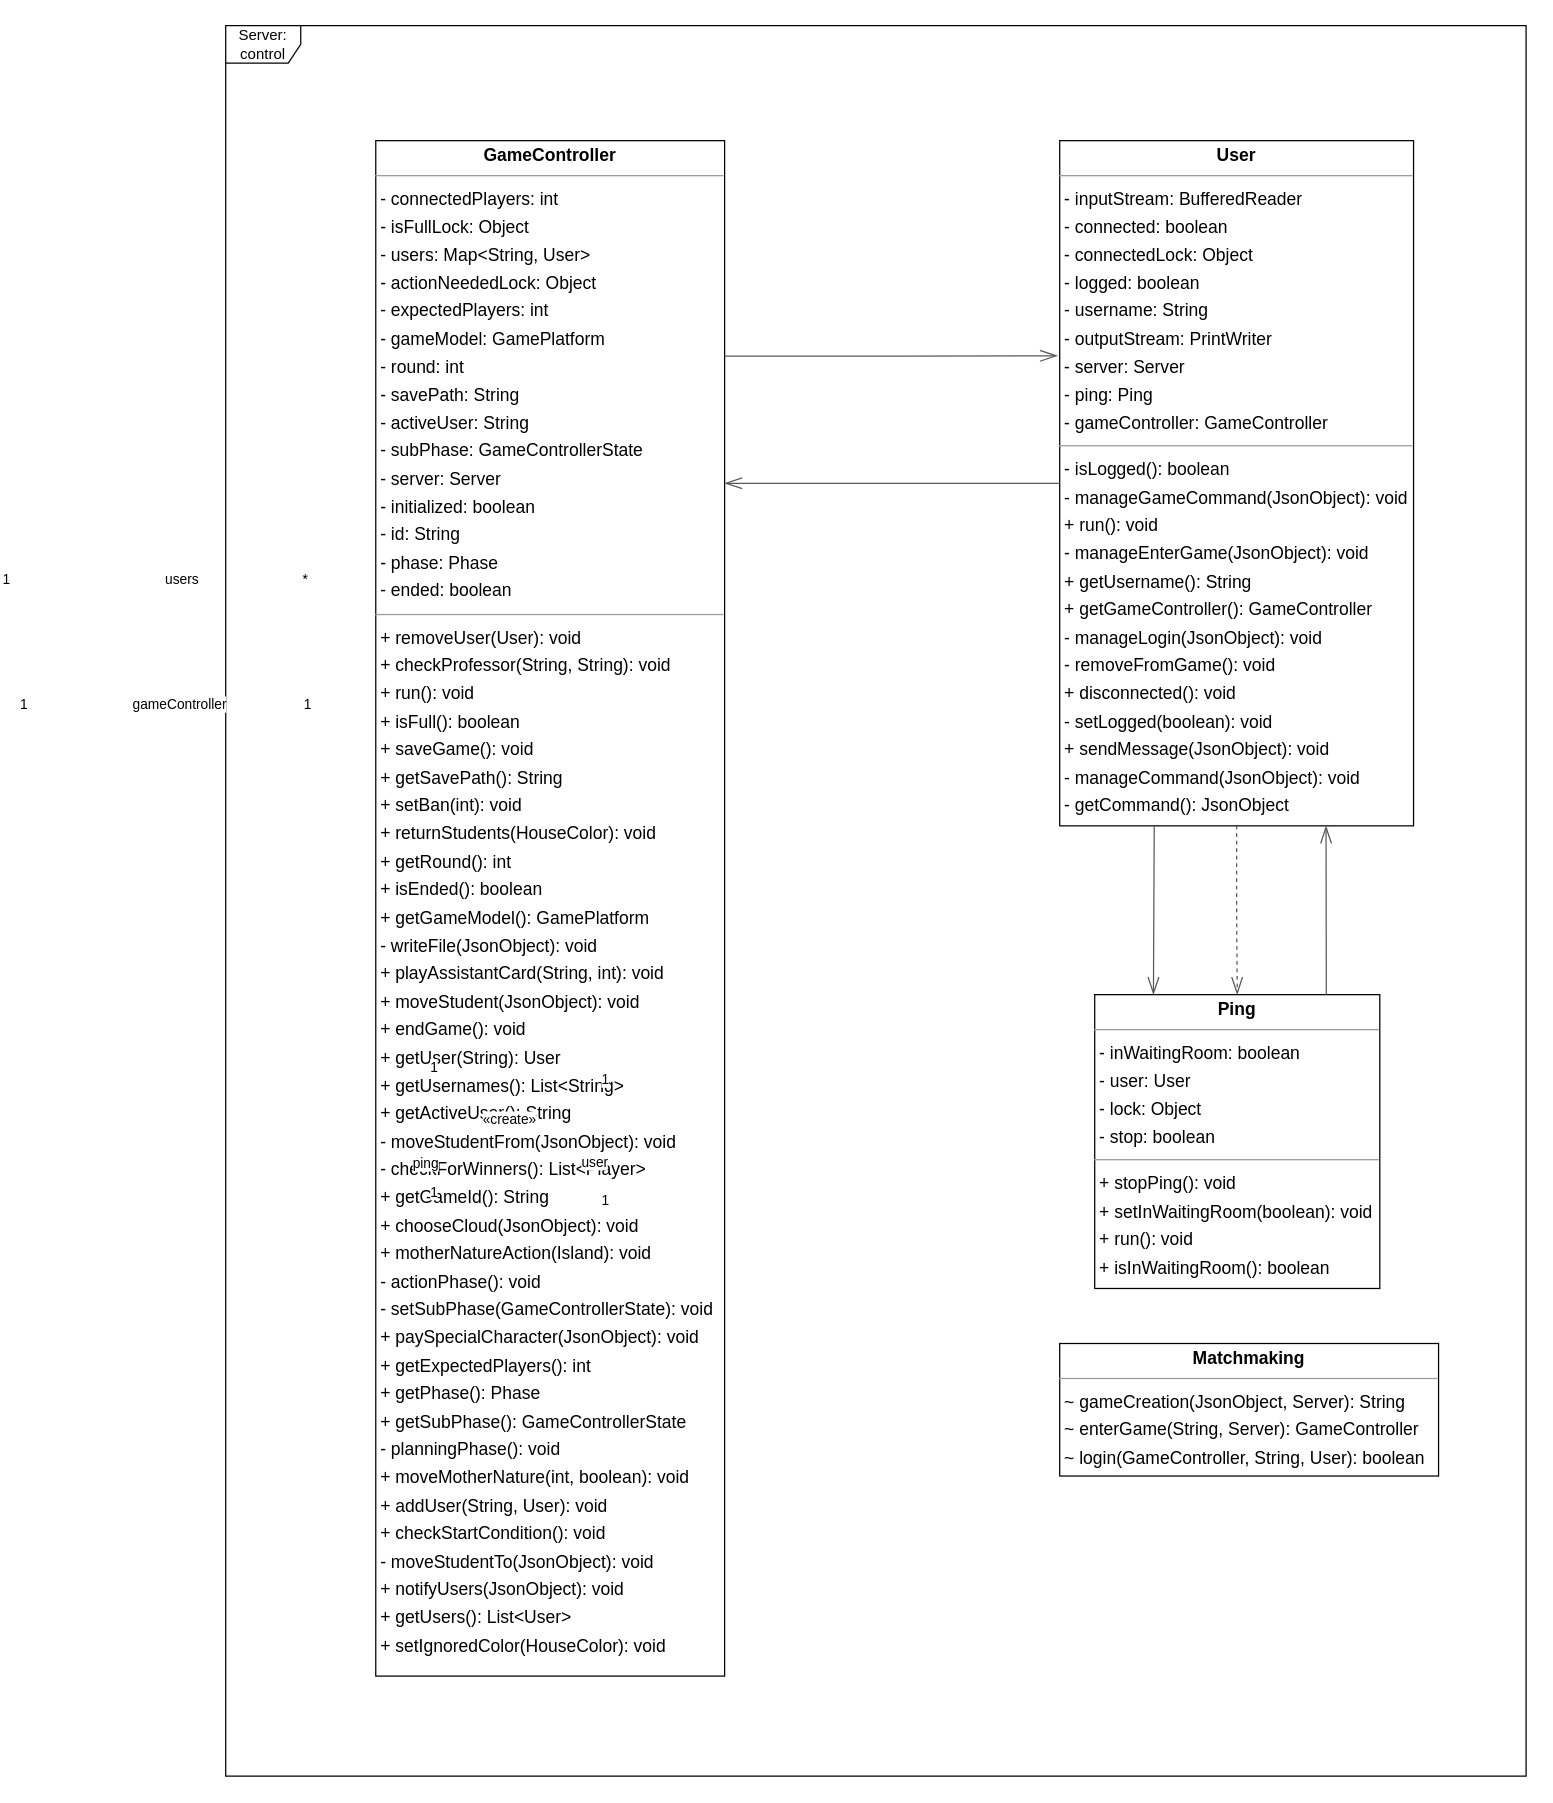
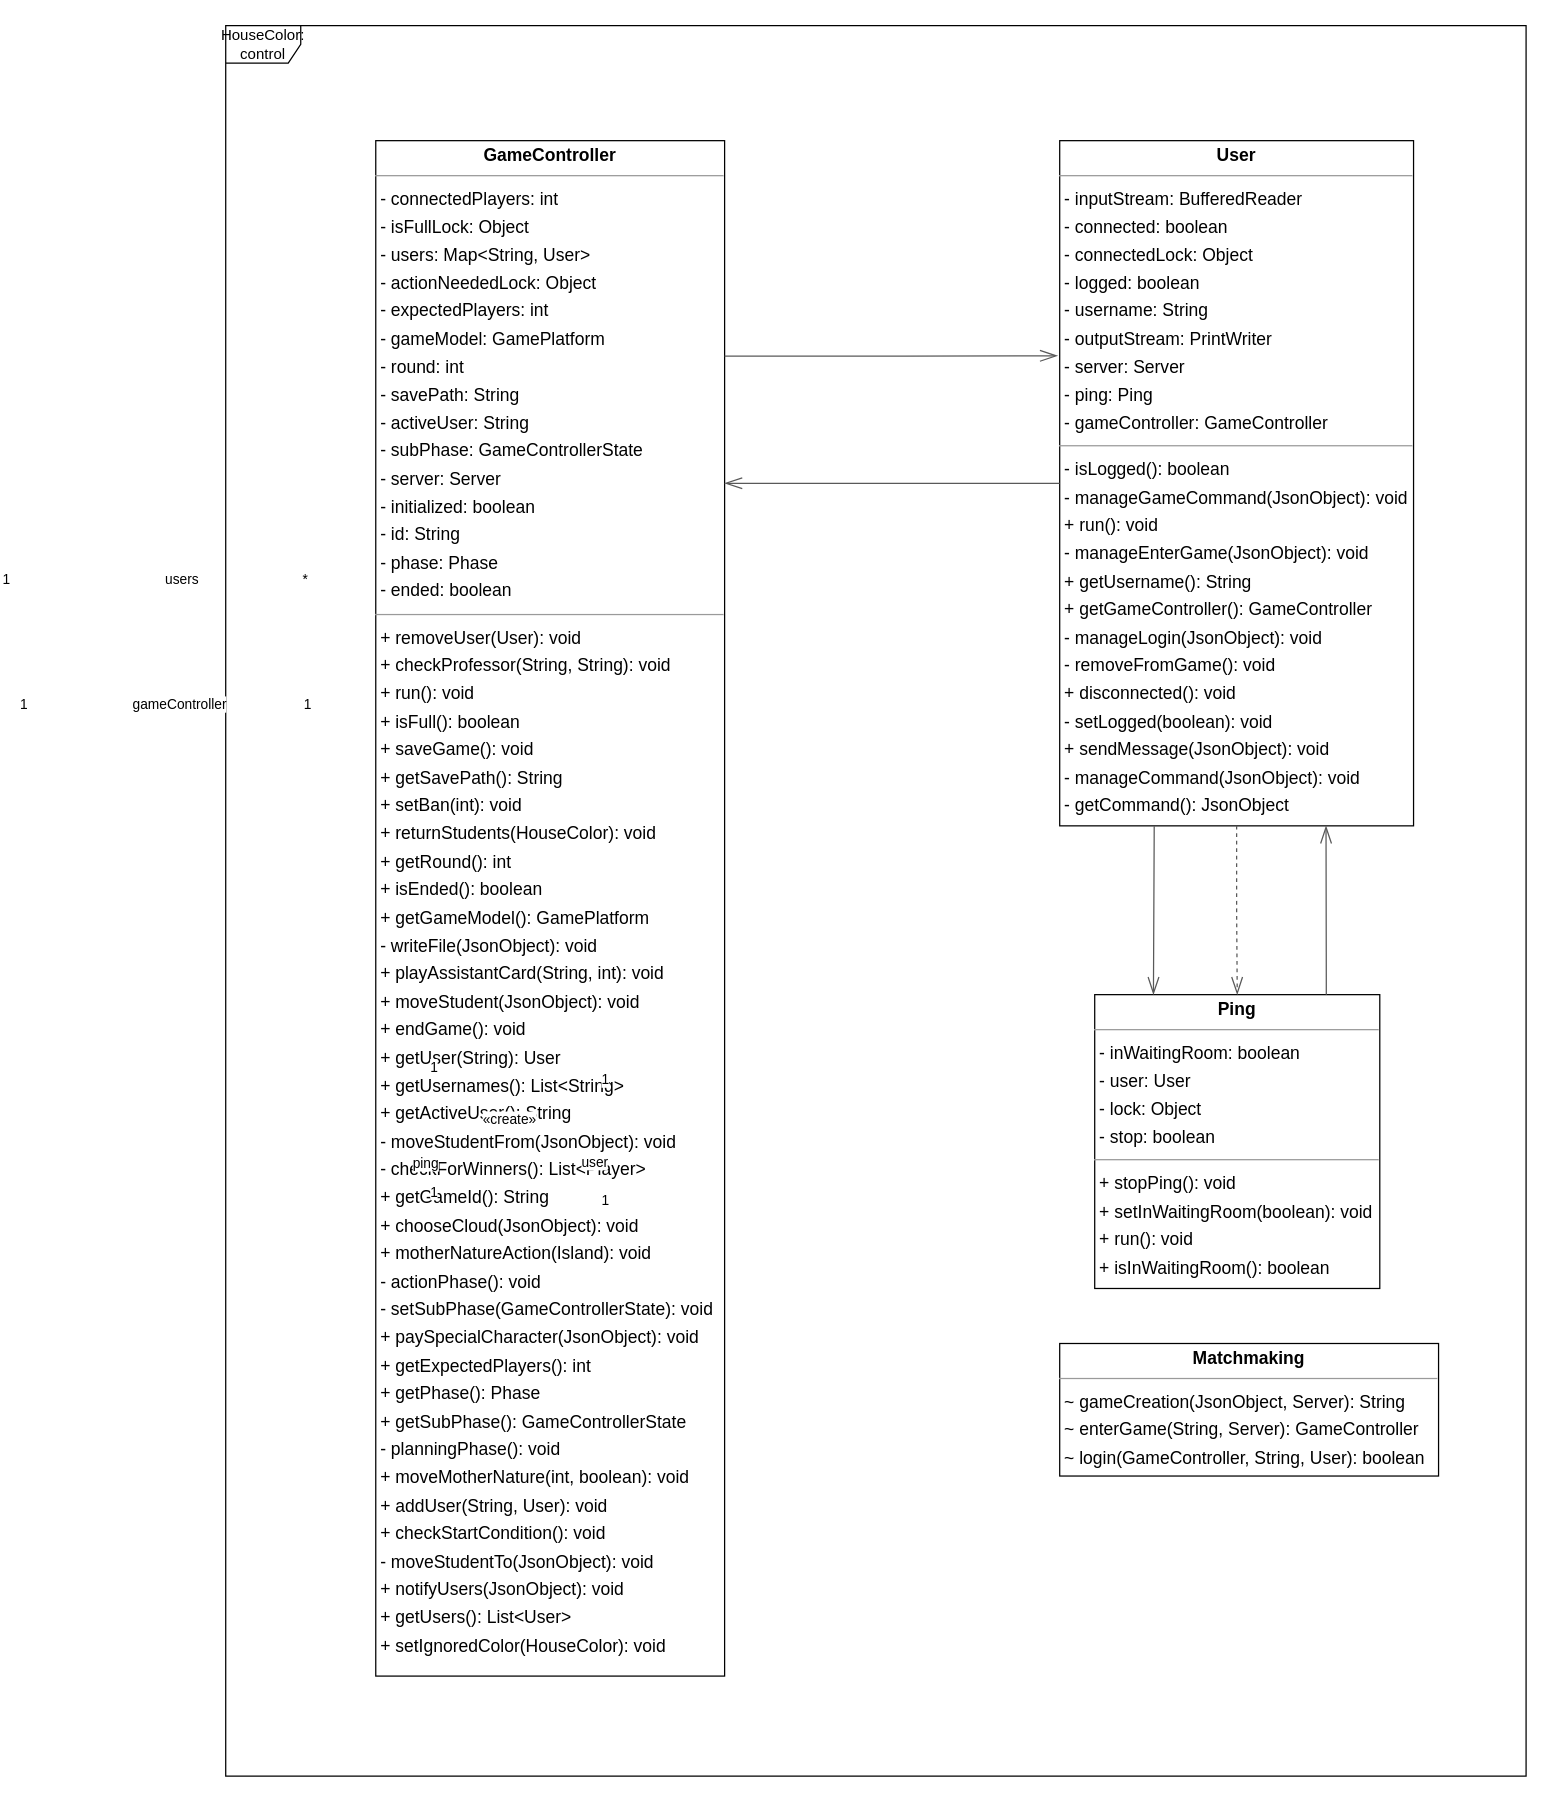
node "Server: control": label "Server: control" -> "HouseColor: control"
